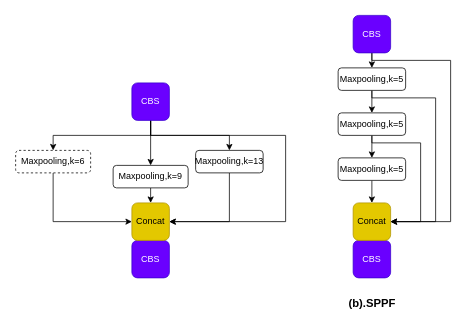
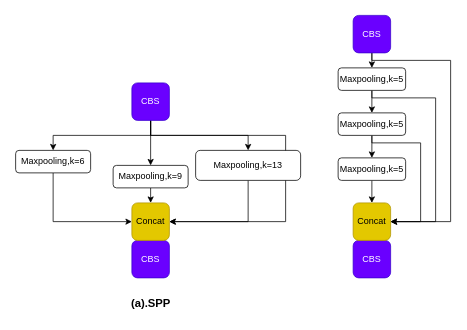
node "Maxpooling,k=6": style dashed -> solid
node "Maxpooling,k=13": size 68x23 -> 105x30
node "(a).SPP": added
node "(b).SPPF": removed
